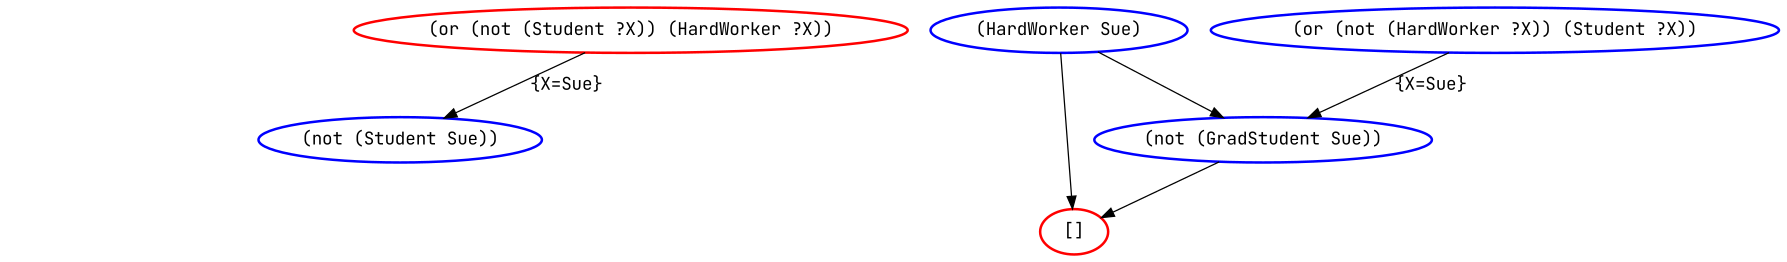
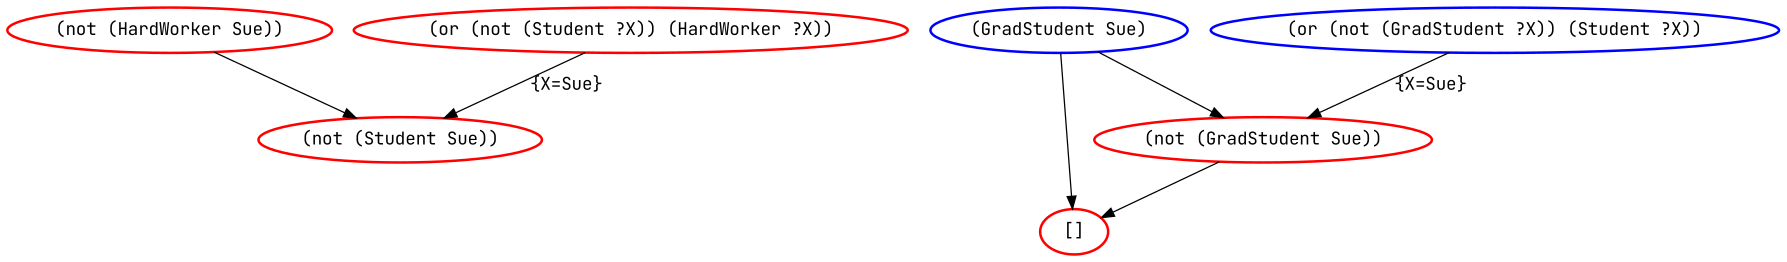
node "(not (HardWorker Sue))": added
node "(HardWorker Sue)": label "(HardWorker Sue)" -> "(GradStudent Sue)"
node "(or (not (HardWorker ?X)) (Student ?X))": label "(or (not (HardWorker ?X)) (Student ?X))" -> "(or (not (GradStudent ?X)) (Student ?X))"
node "(not (Student Sue))": color blue -> red
node "(not (GradStudent Sue))": color blue -> red
